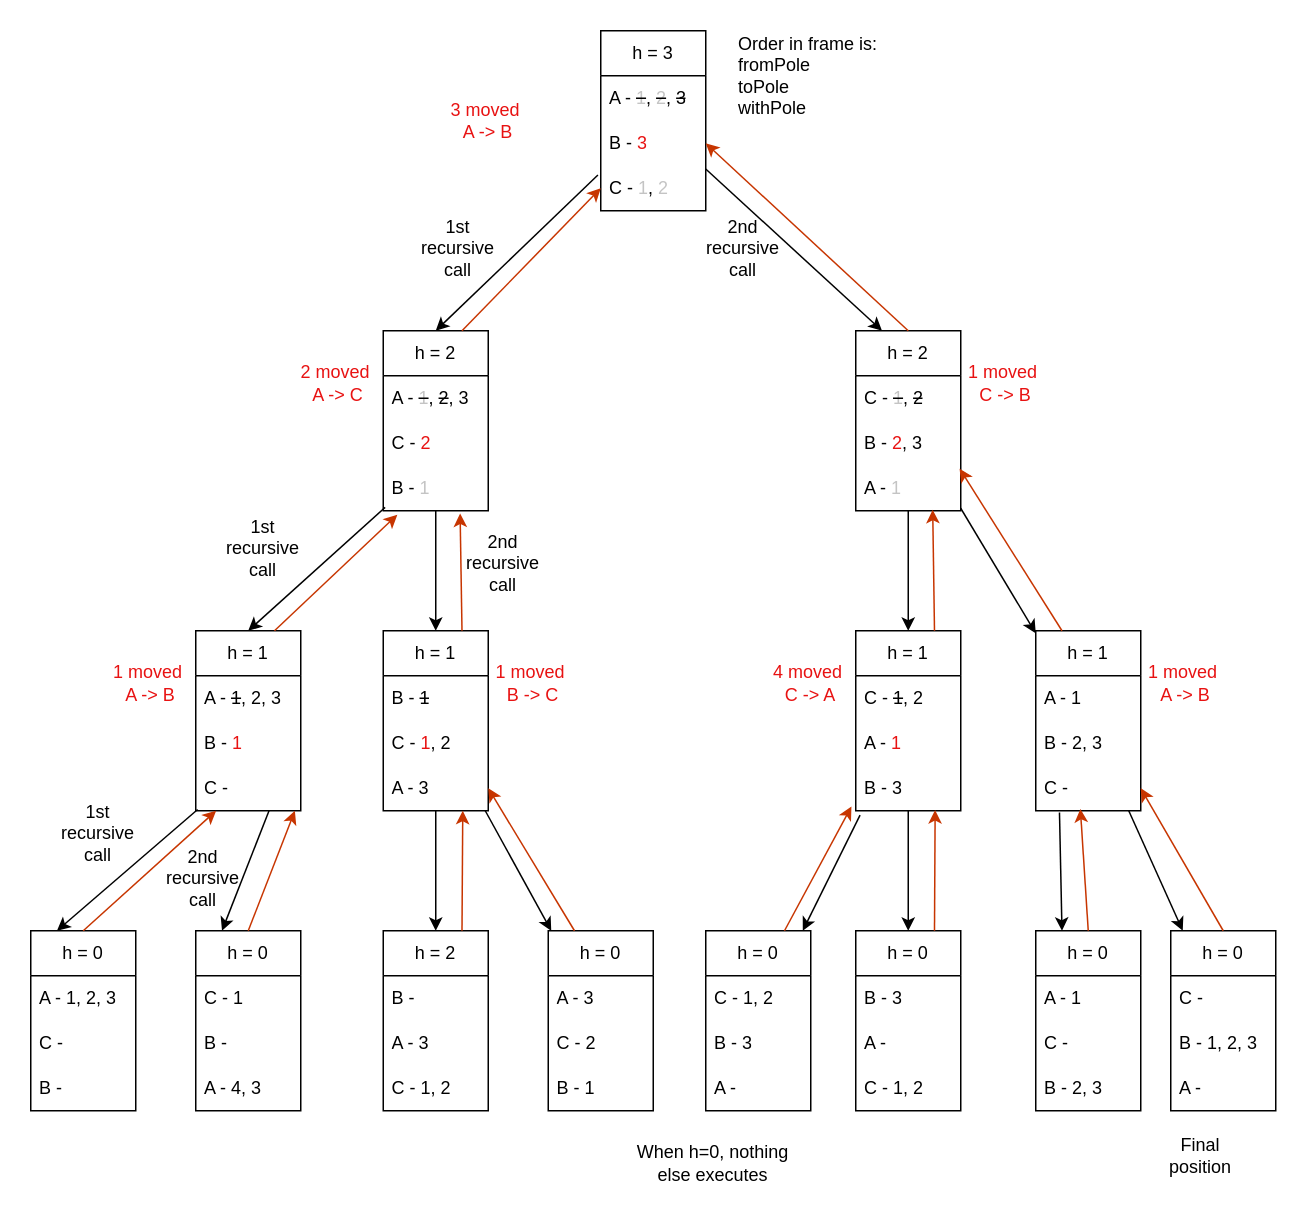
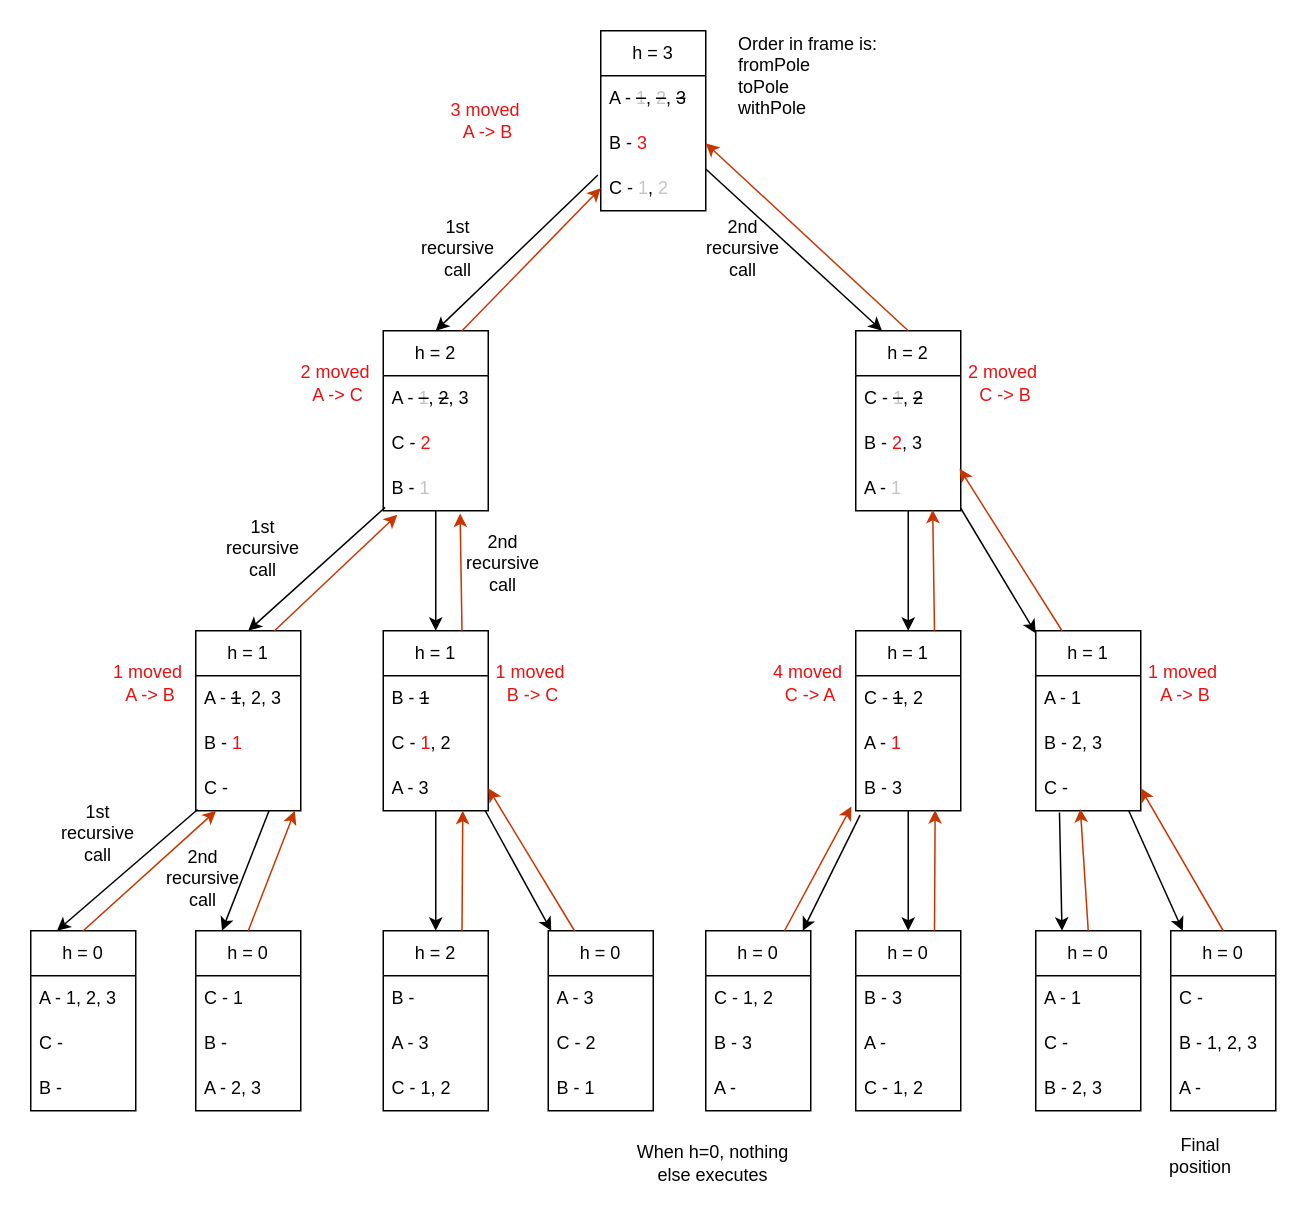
node "1 moved C -> B": label "1 moved C -> B" -> "2 moved C -> B"
node "A - 4, 3": label "A - 4, 3" -> "A - 2, 3"
